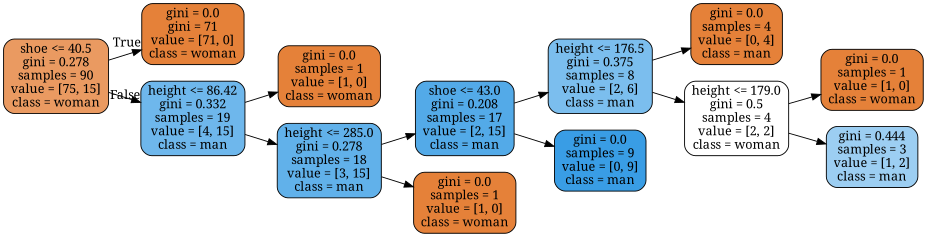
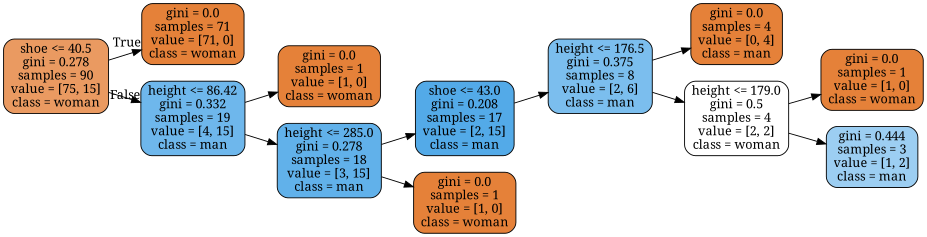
node "gini = 0.0 gini = 71 value = [71, 0] class = woman": label "gini = 0.0 gini = 71 value = [71, 0] class = woman" -> "gini = 0.0 samples = 71 value = [71, 0] class = woman"
node "gini = 0.0 samples = 9 value = [0, 9] class = man": removed
